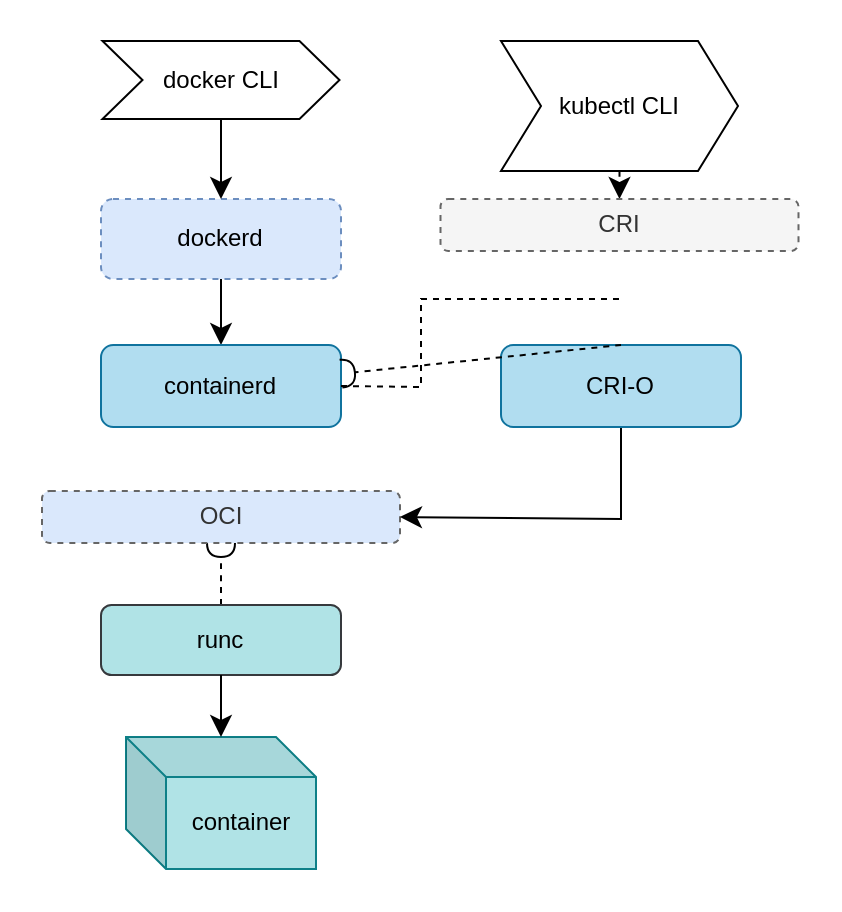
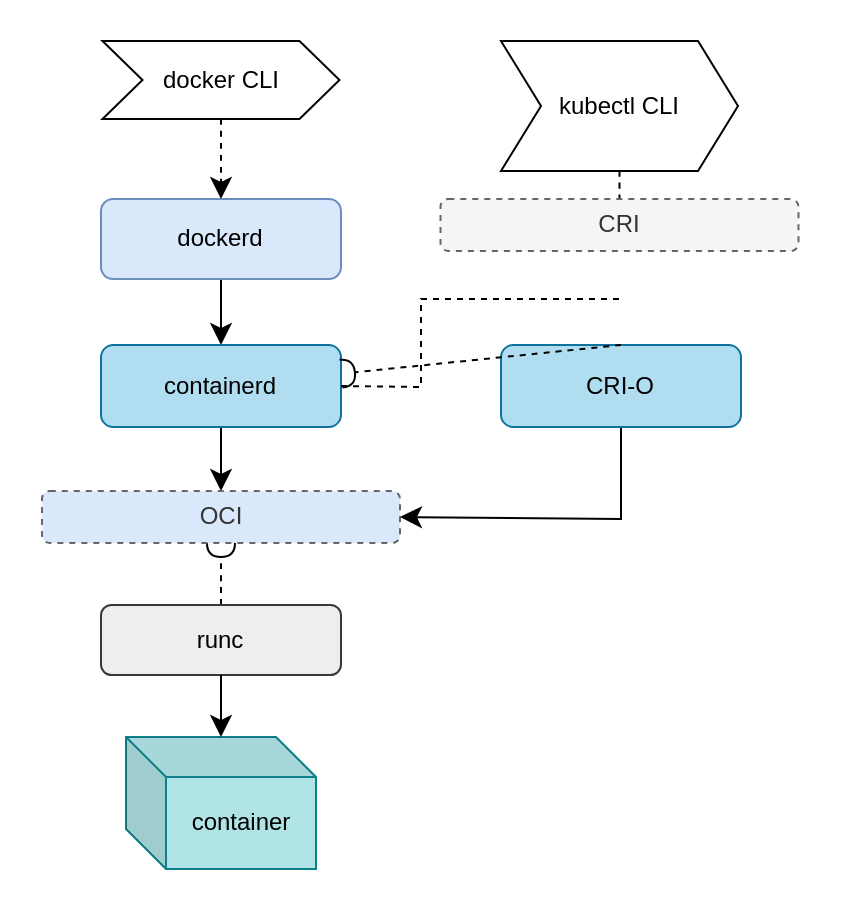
edge "docker CLI" -> "dockerd": style solid -> dashed
edge "kubectl CLI" -> "CRI": arrowhead classic -> none
node "dockerd": style dashed -> solid
edge "containerd" -> "OCI": added
node "runc": fillcolor #b0e3e6 -> #eeeeee
